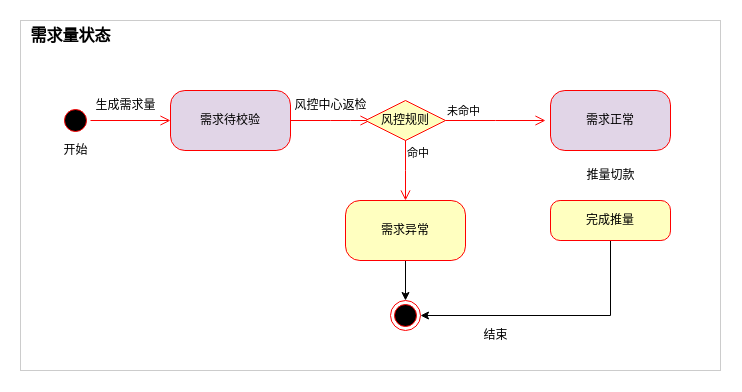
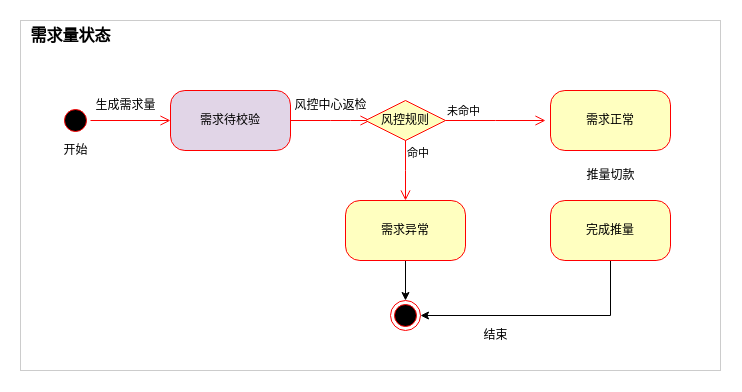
node "需求正常": fillcolor #e1d5e7 -> #ffffc0
node "完成推量": size 120x40 -> 120x60
